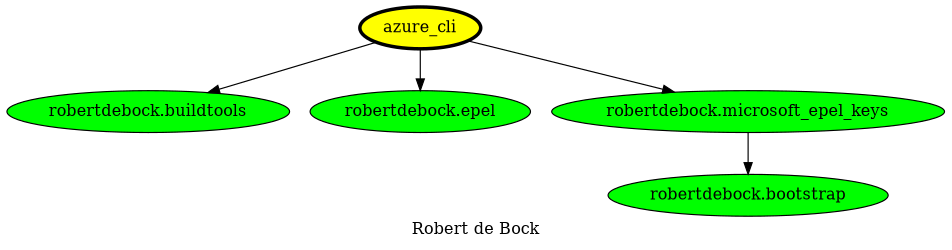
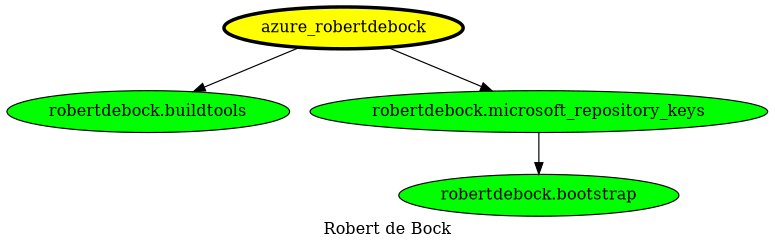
node "azure_cli": label "azure_cli" -> "azure_robertdebock"
node "robertdebock.epel": removed
node "robertdebock.microsoft_epel_keys": label "robertdebock.microsoft_epel_keys" -> "robertdebock.microsoft_repository_keys"
